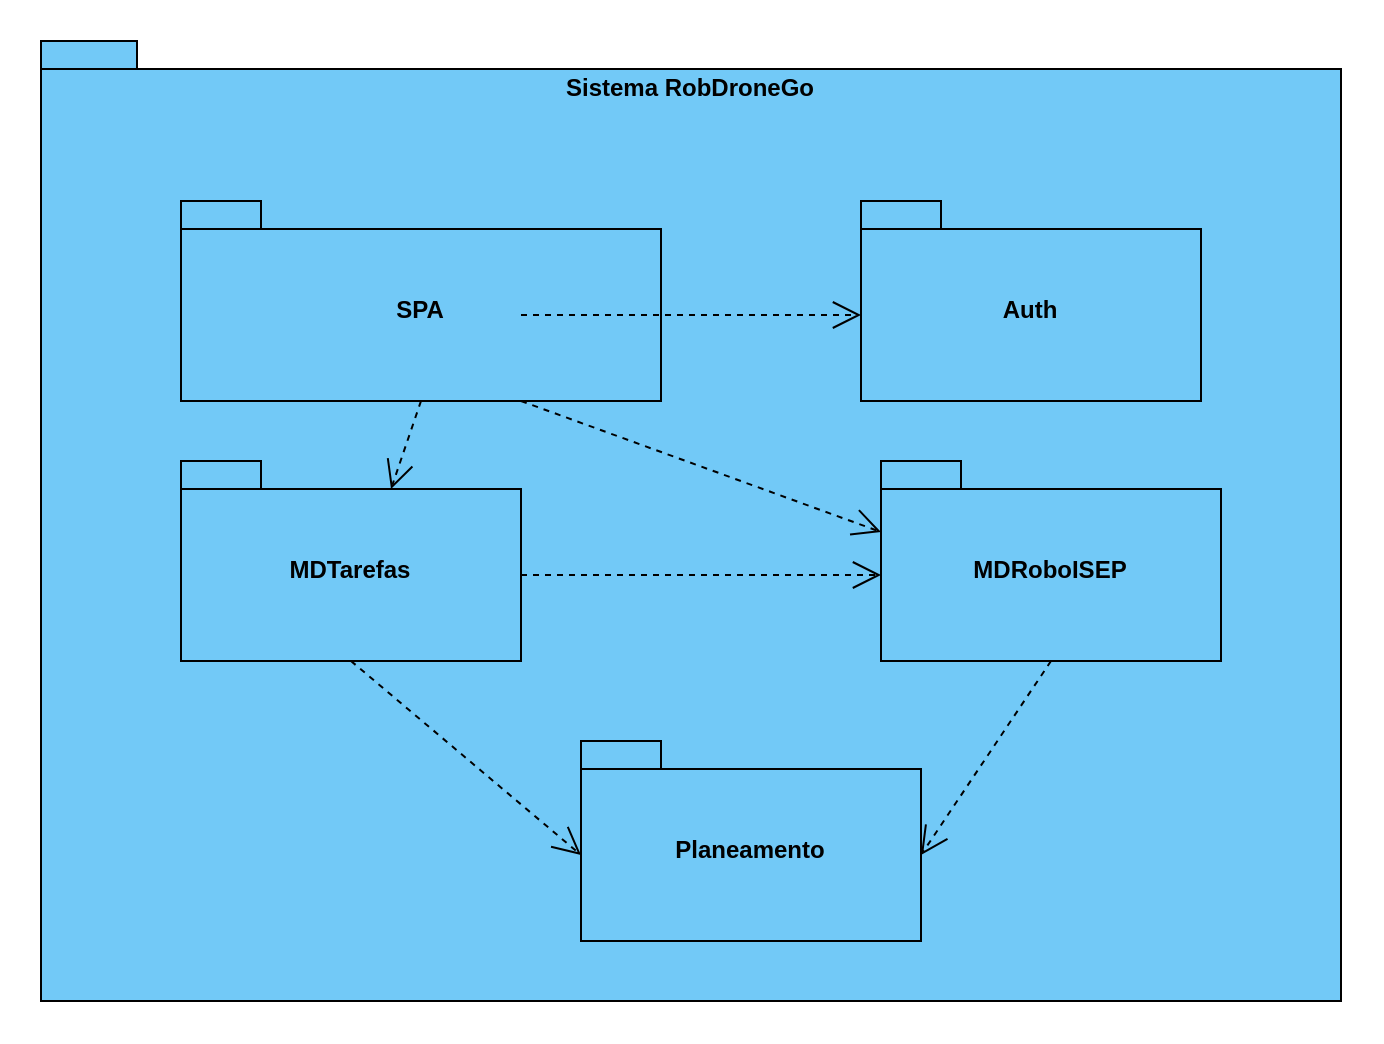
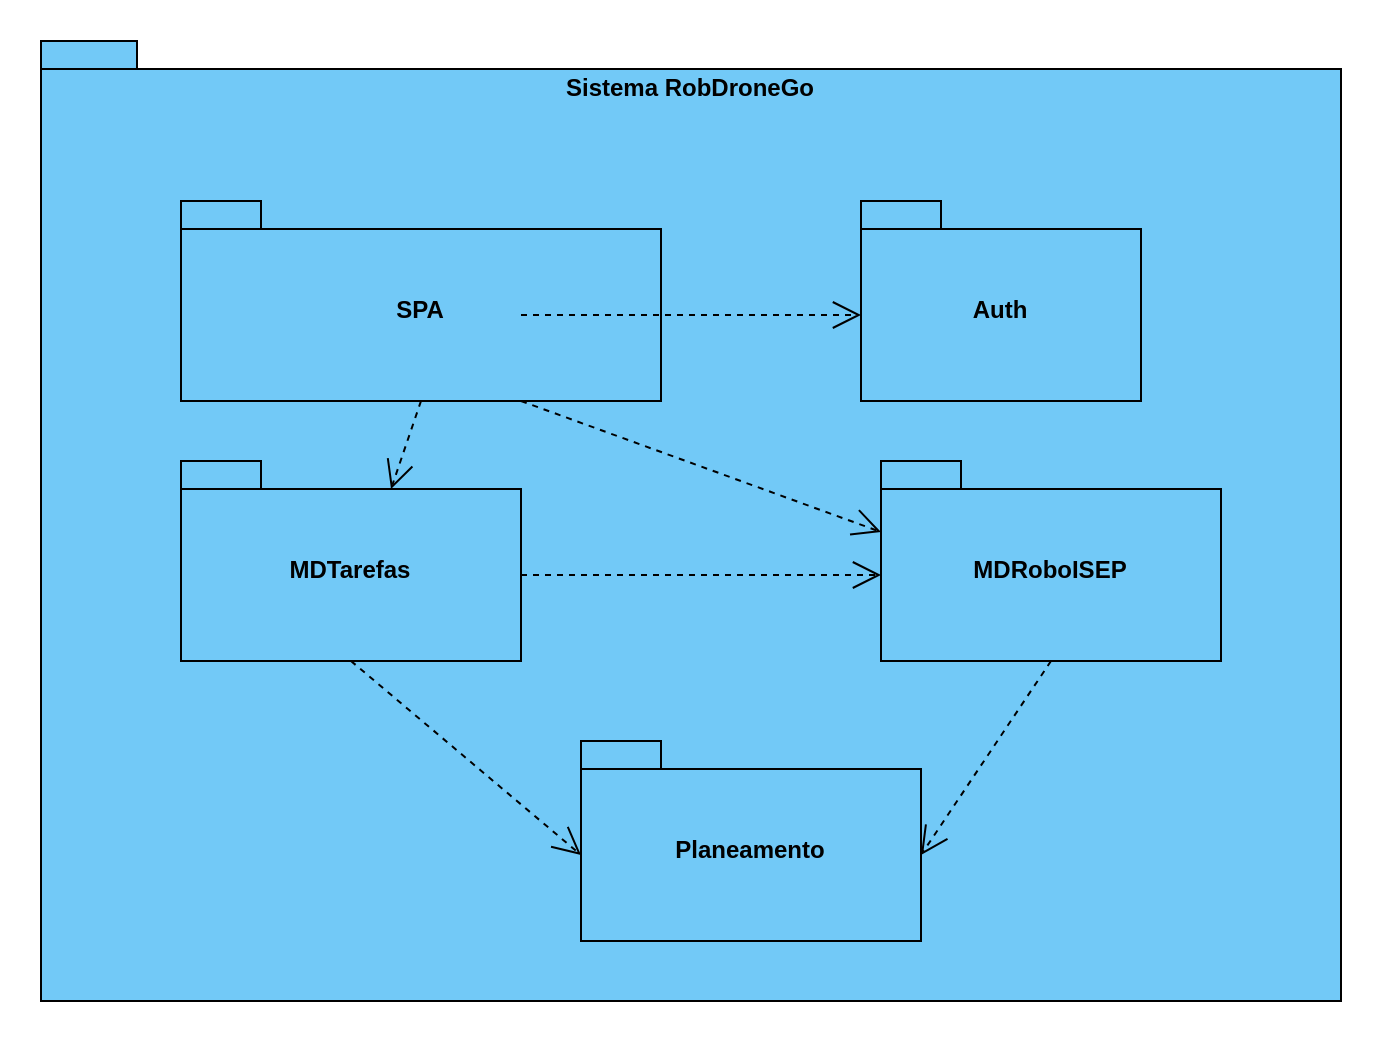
node "Auth": size 340x200 -> 280x200
